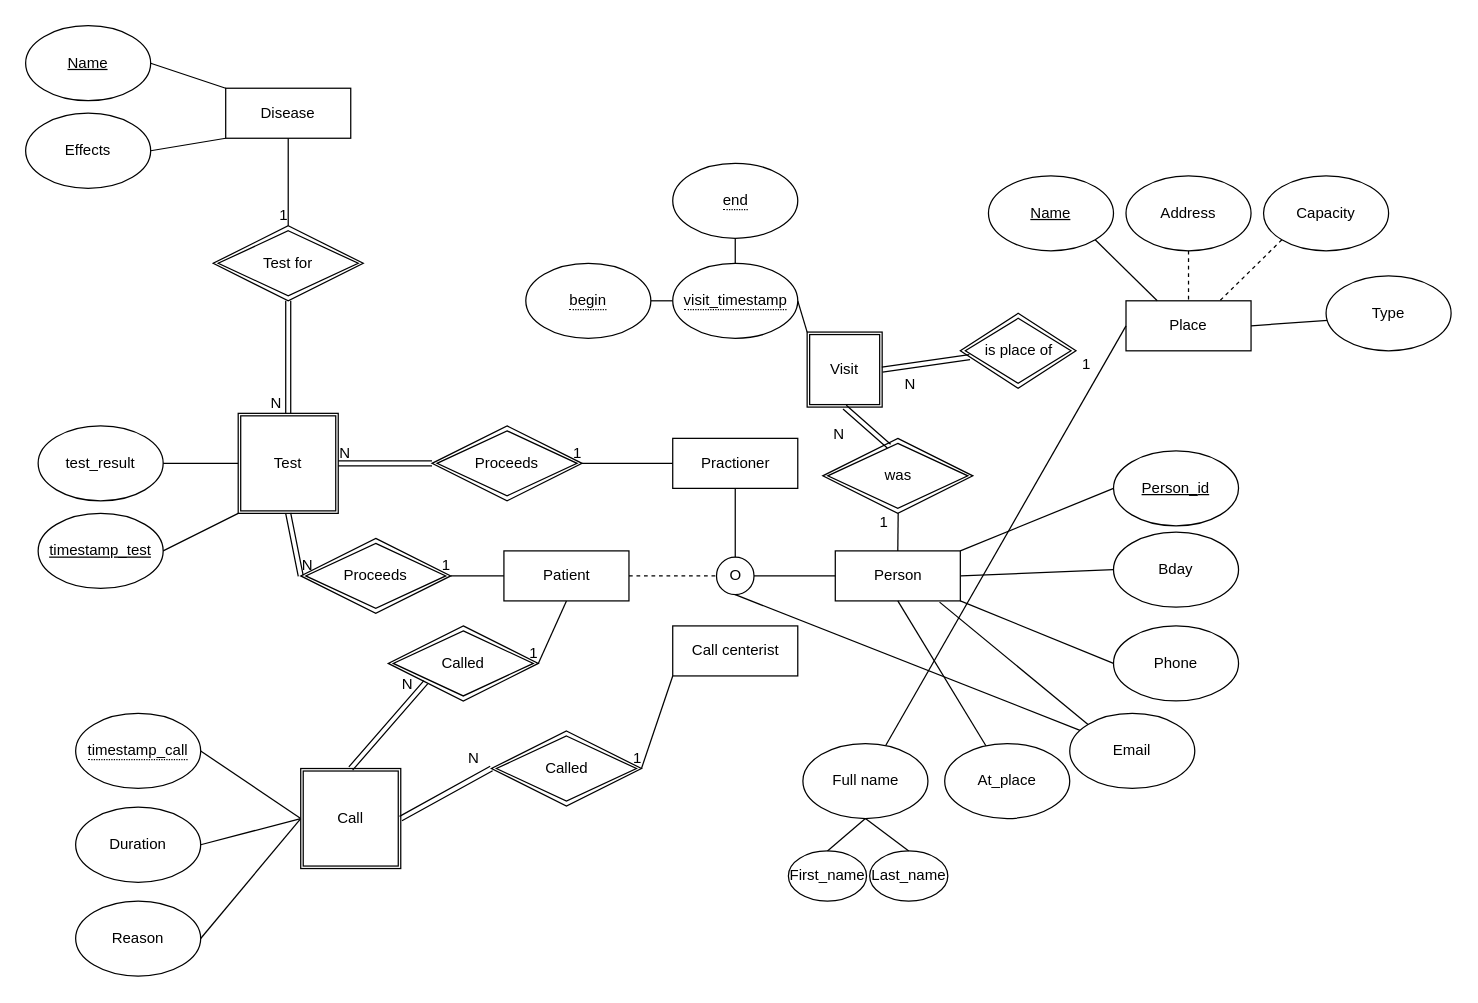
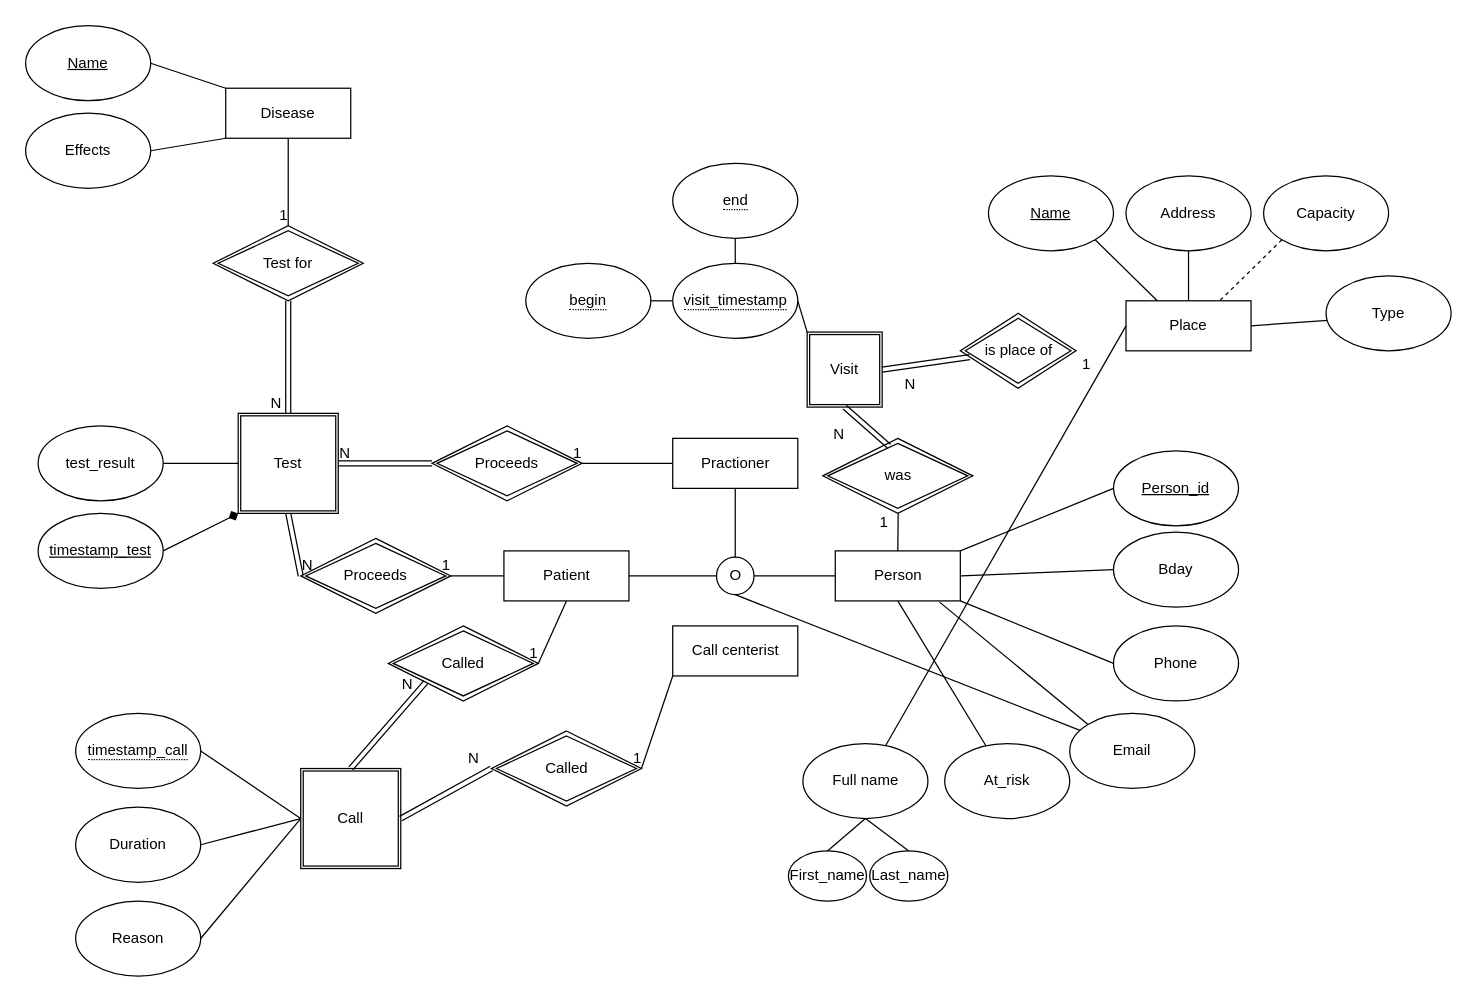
edge "Address" -- "Place": style dashed -> solid
edge "Test" -- "timestamp_test": arrowhead none -> diamond
edge "Patient" -- "O": style dashed -> solid
node "At_place": label "At_place" -> "At_risk"
